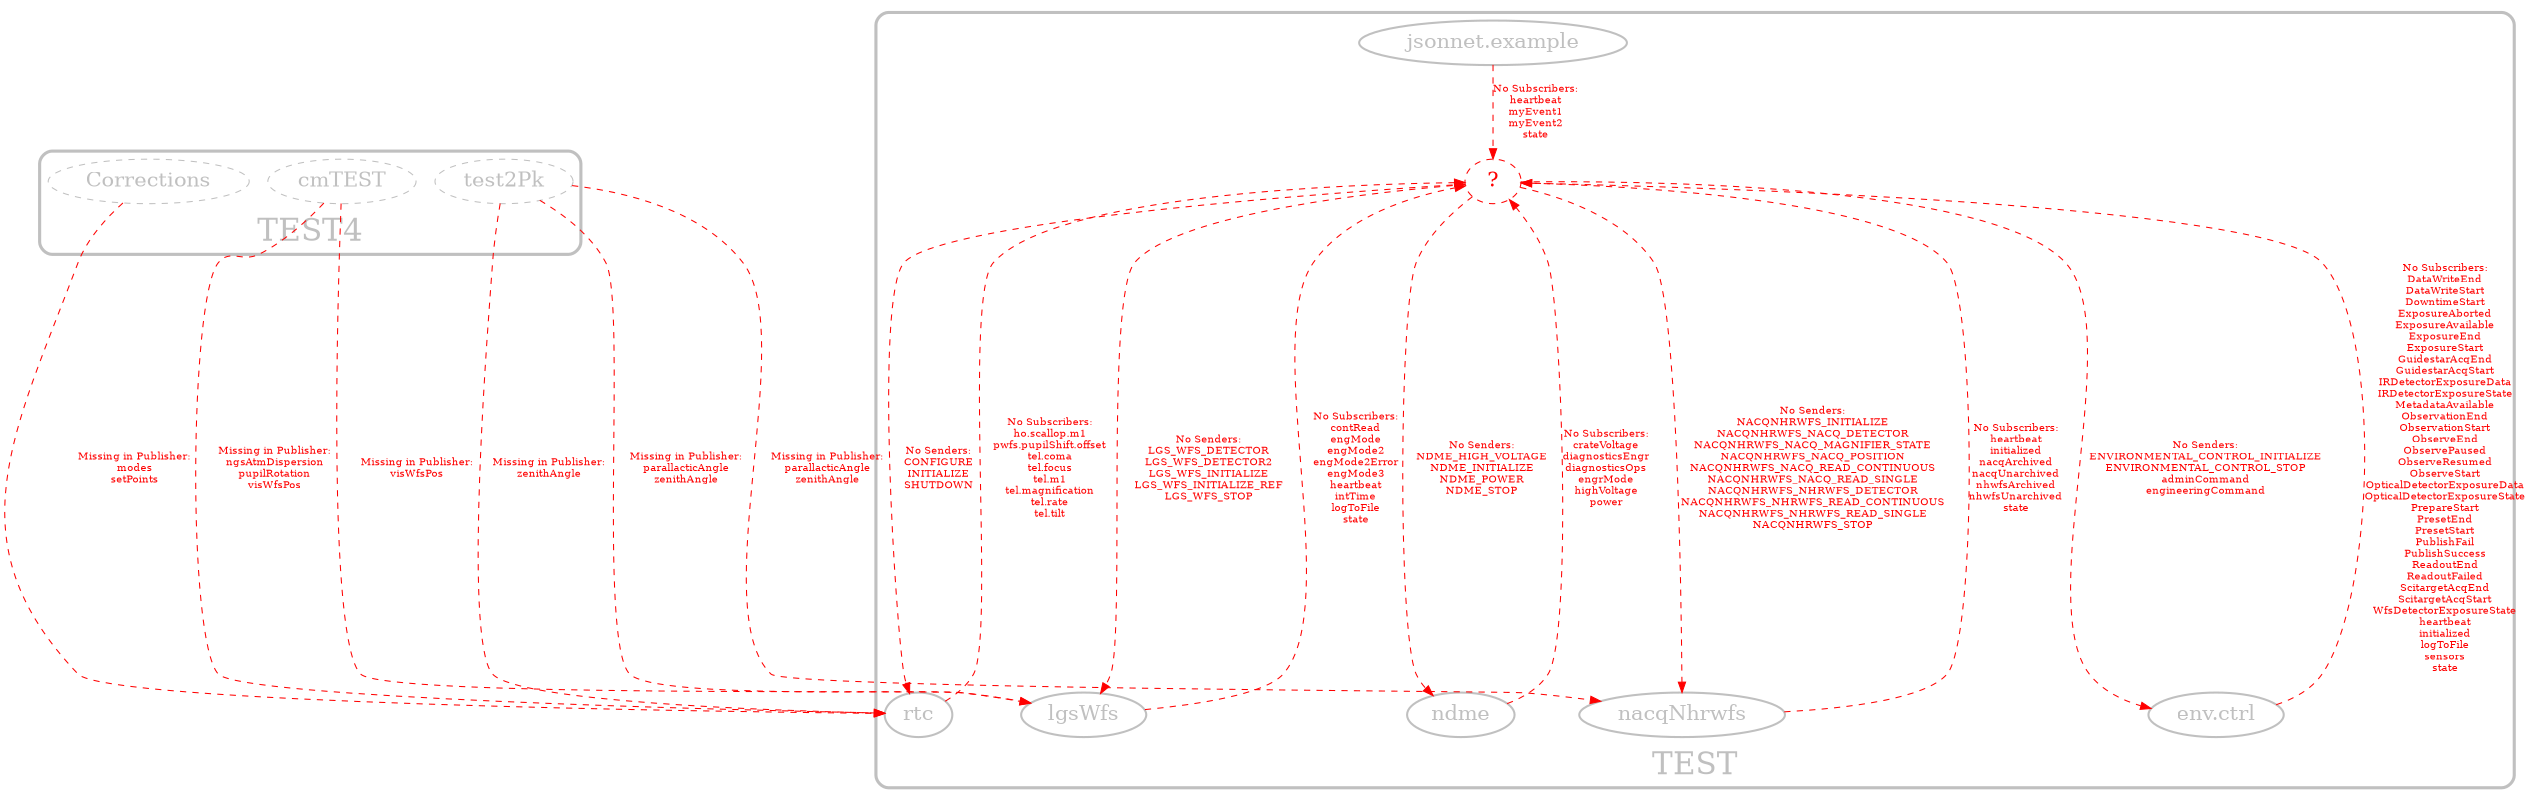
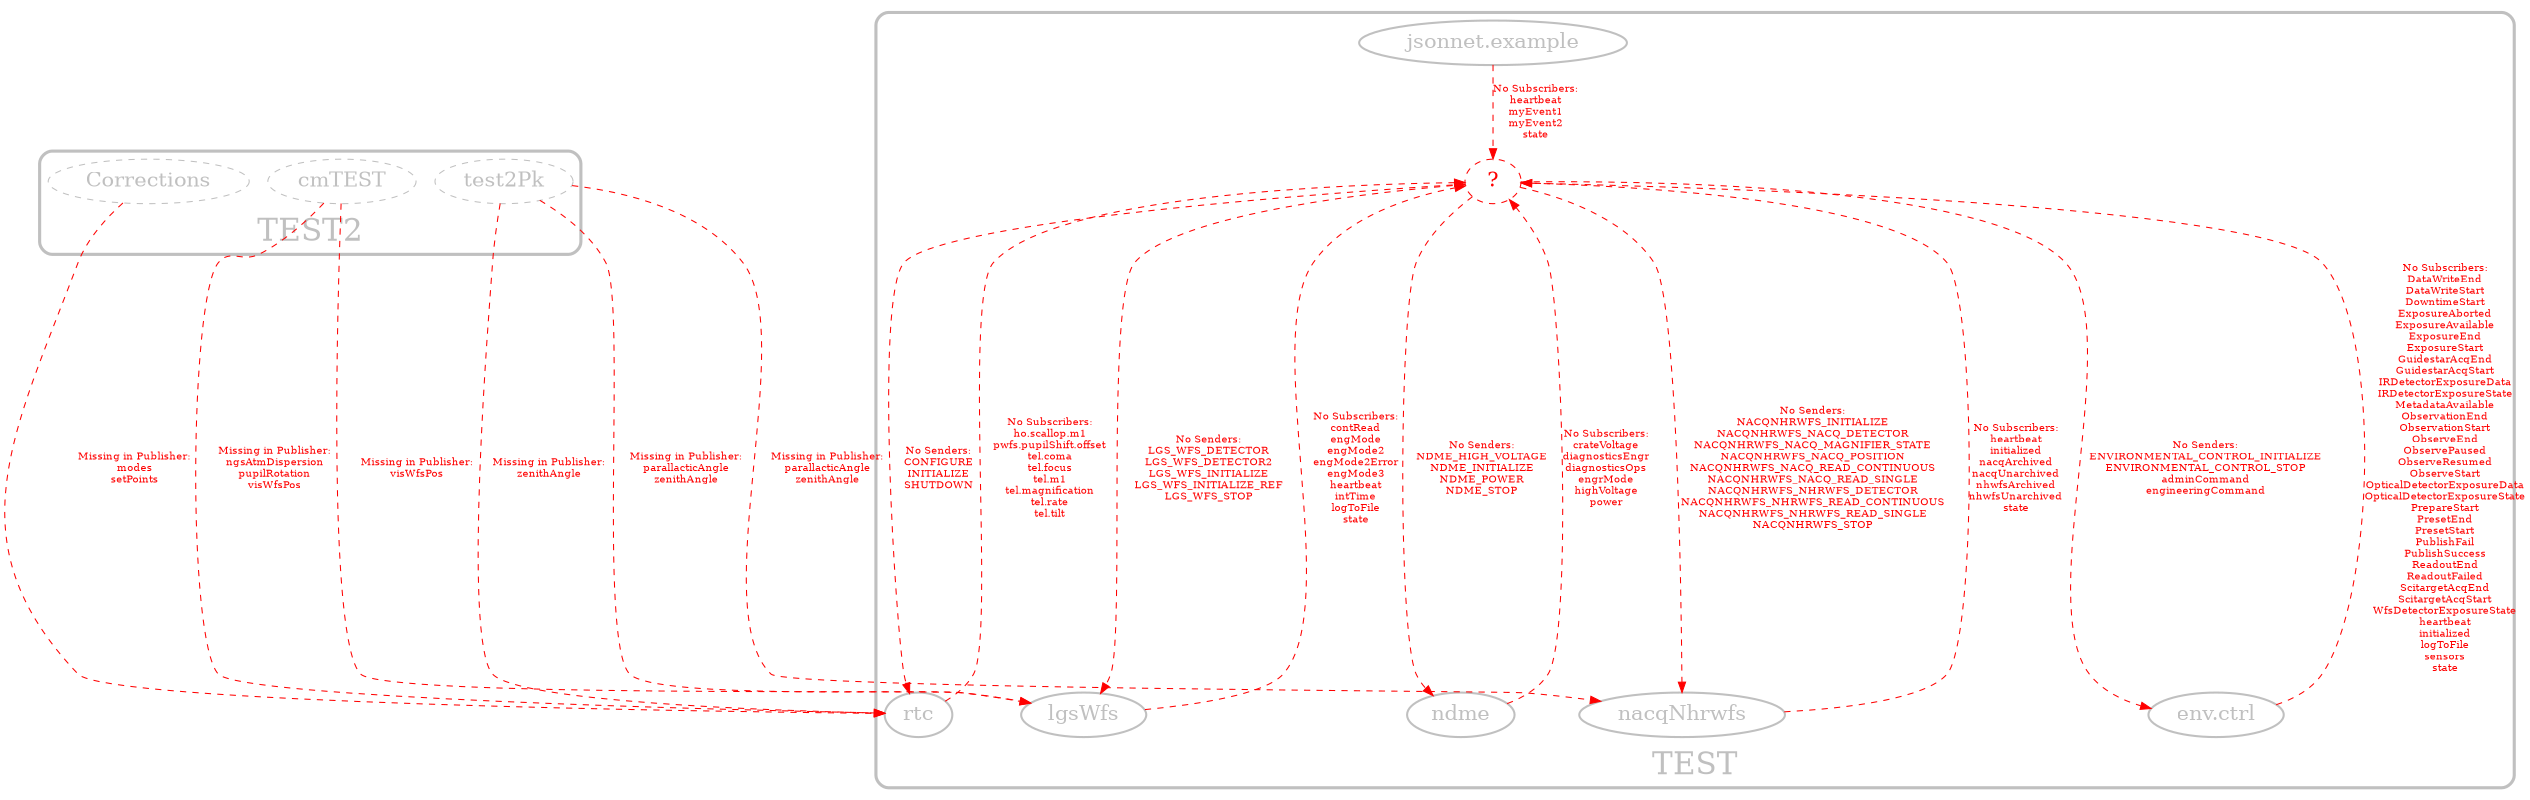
cluster "TEST4": label "TEST4" -> "TEST2"
